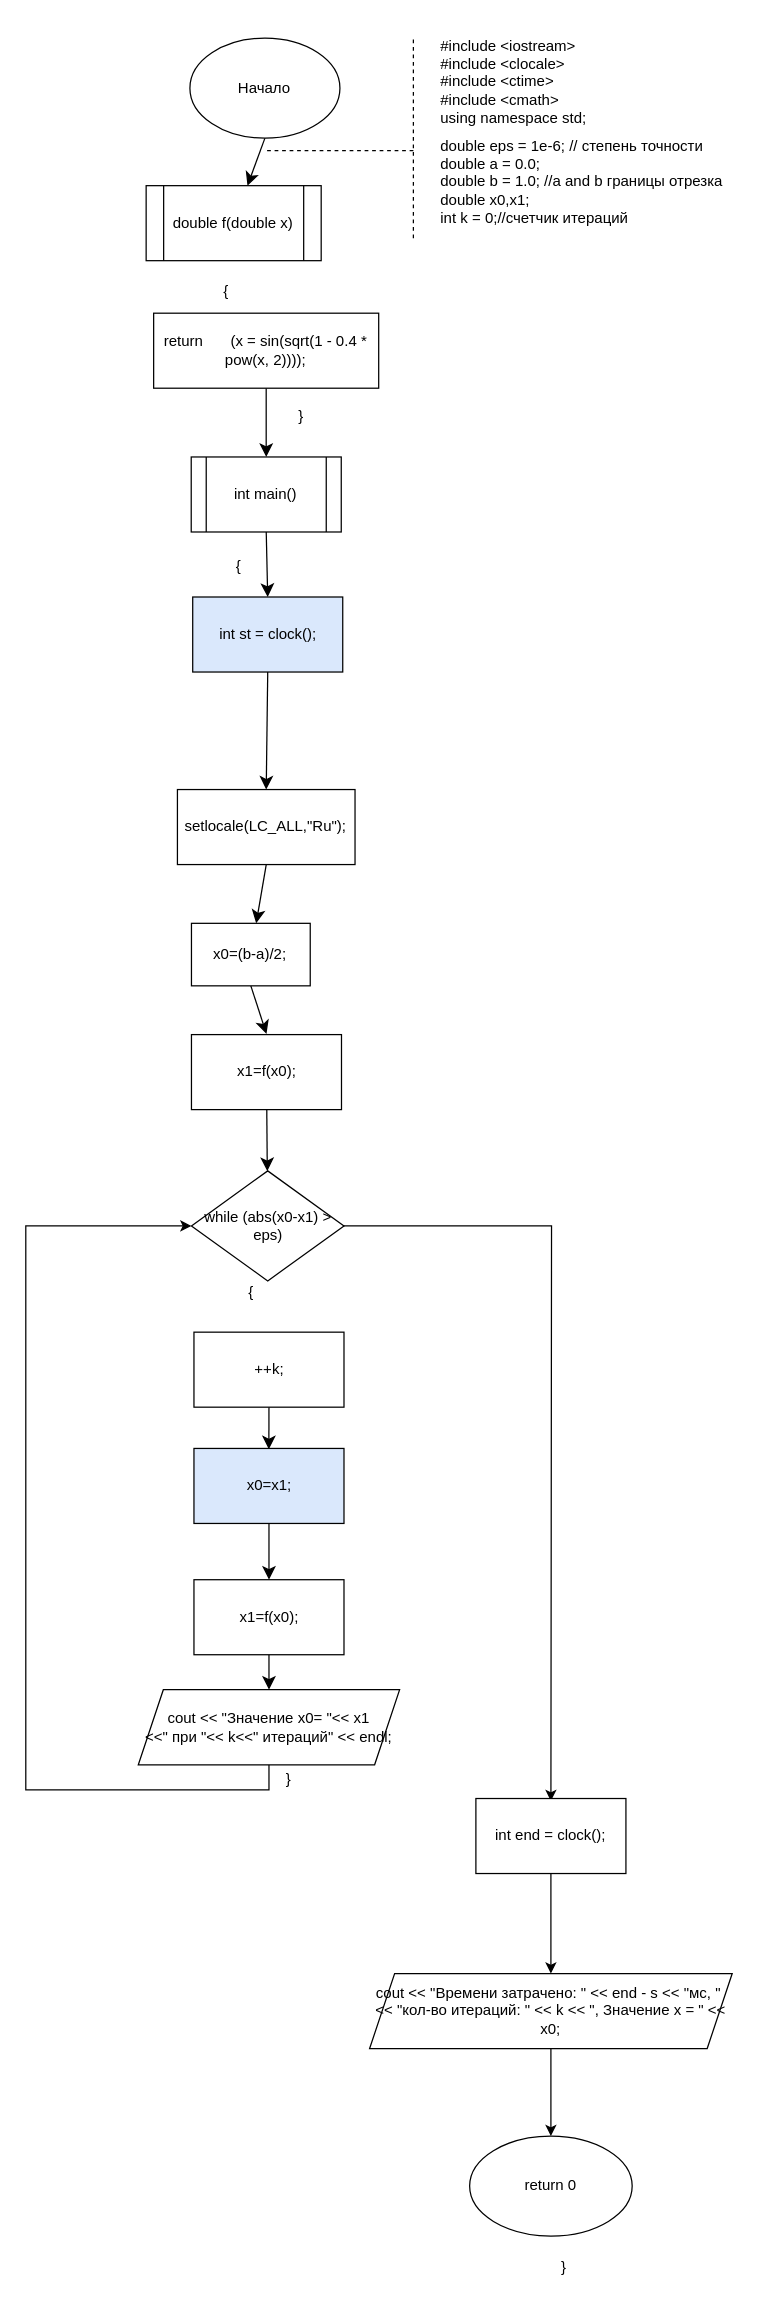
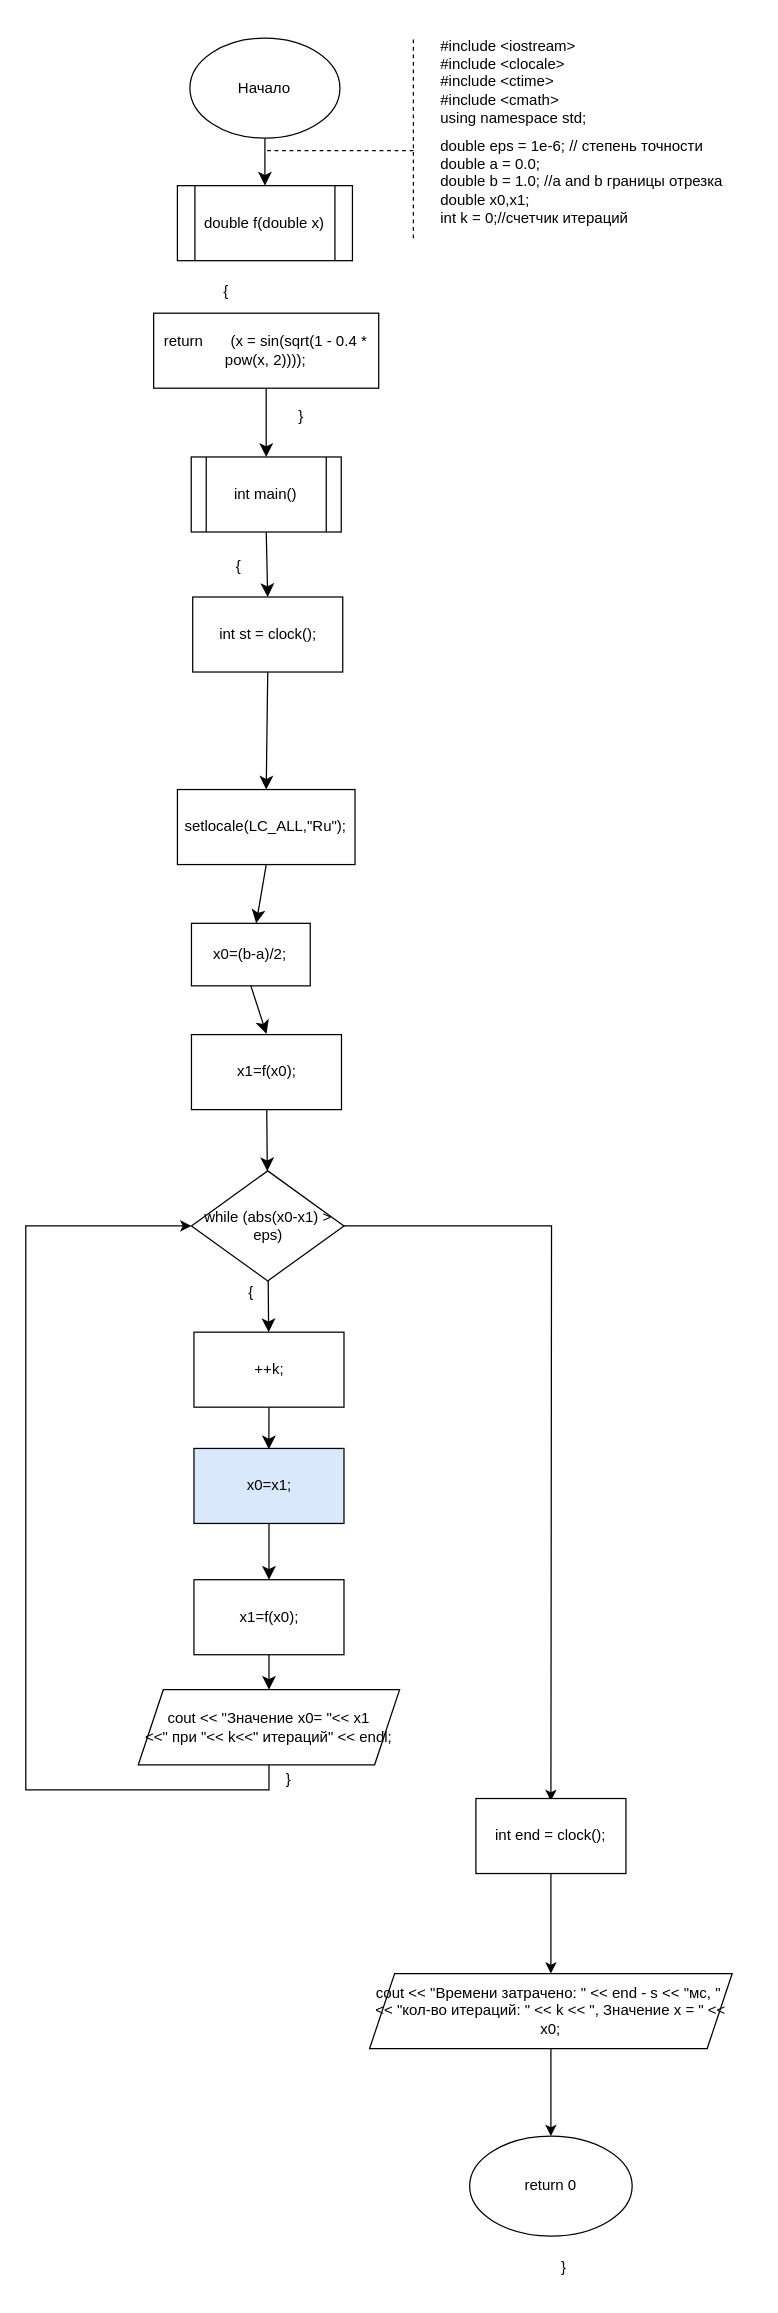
node "double f(double x)": moved (233, 223) -> (265, 223)
node "int st = clock();": fillcolor #dae8fc -> #ffffff
edge "while (abs(x0-x1) > eps)" -> "++k;": added
